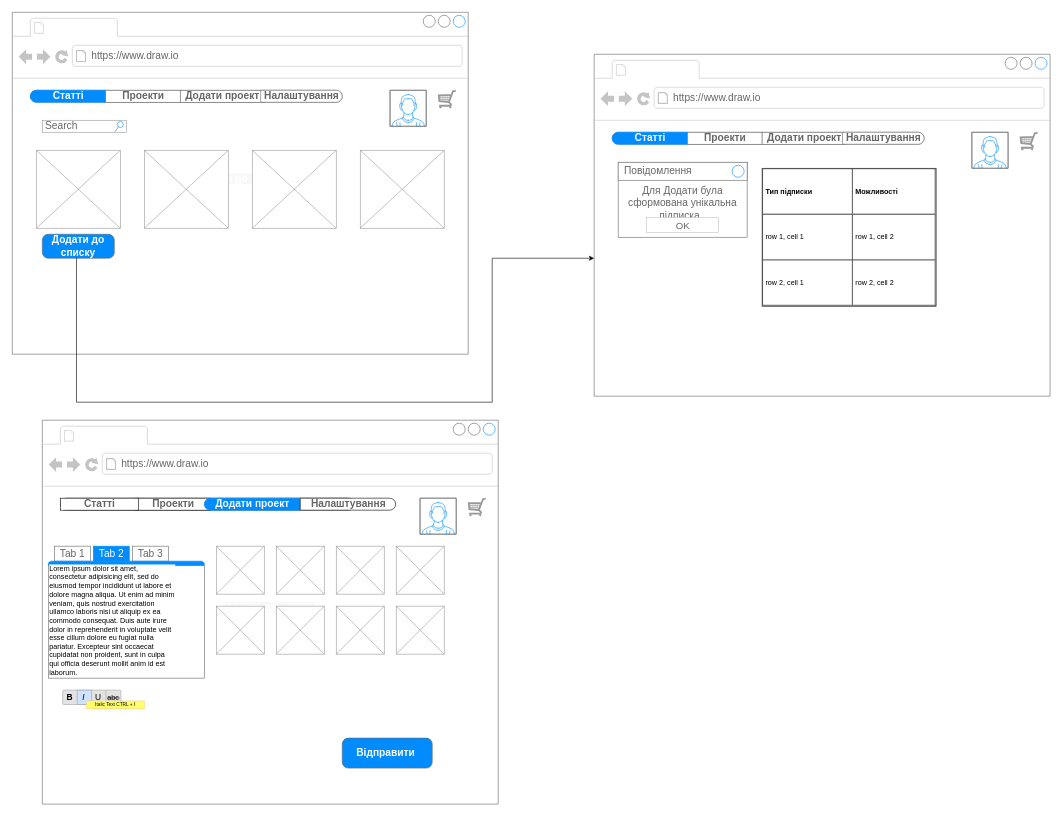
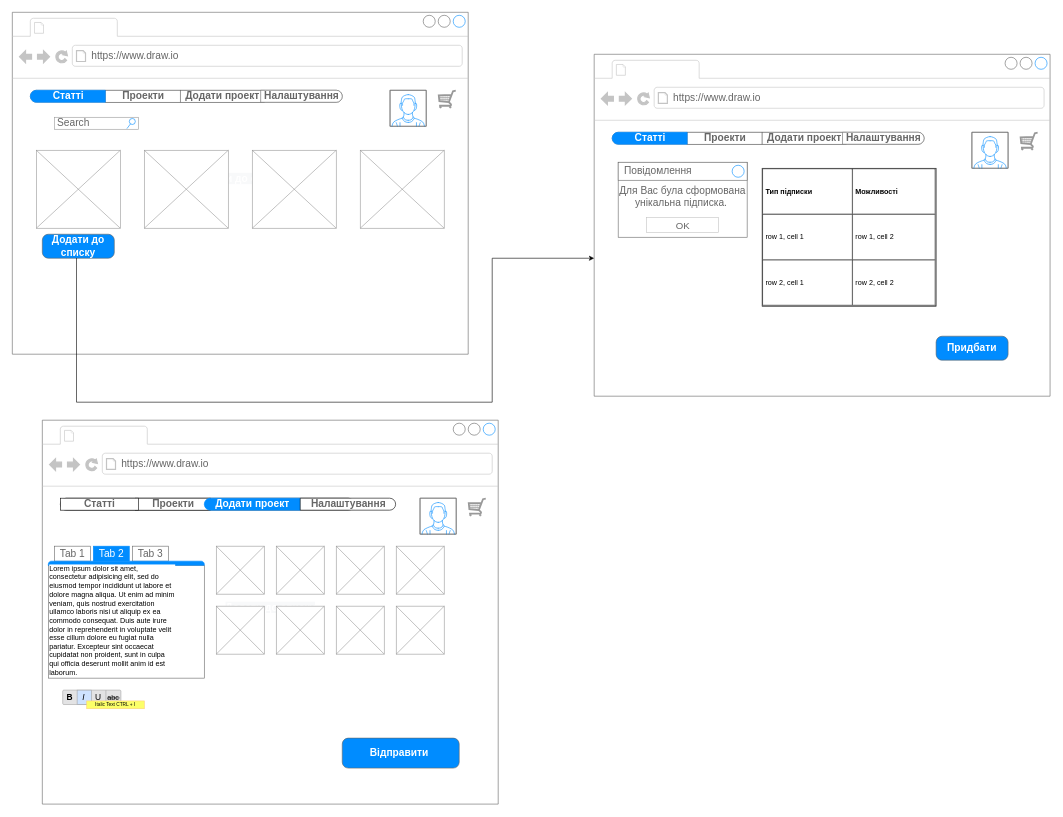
node "Search": moved (84, 126) -> (96, 123)
node "Для Додати була сформована унікальна підписка.": label "Для Додати була сформована унікальна підписка." -> "Для Вас була сформована унікальна підписка."
node "Придбати": added
node "Відправити": size 90x30 -> 117x30
